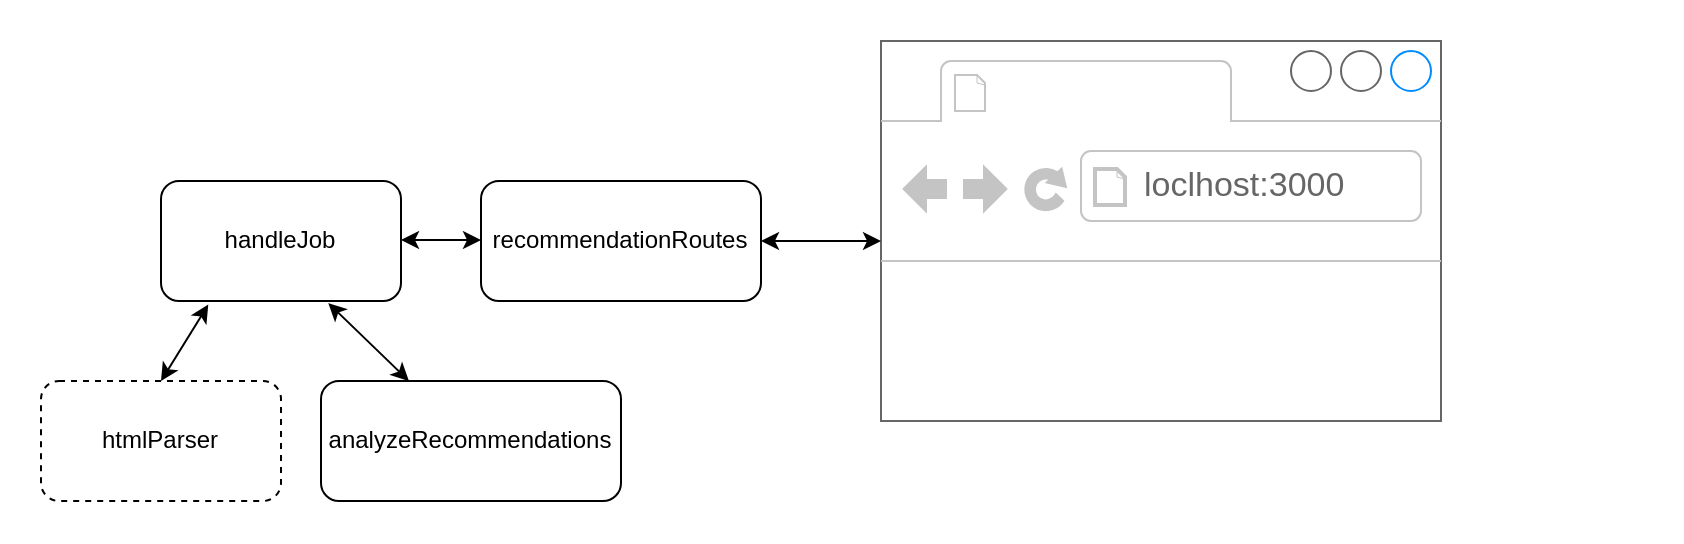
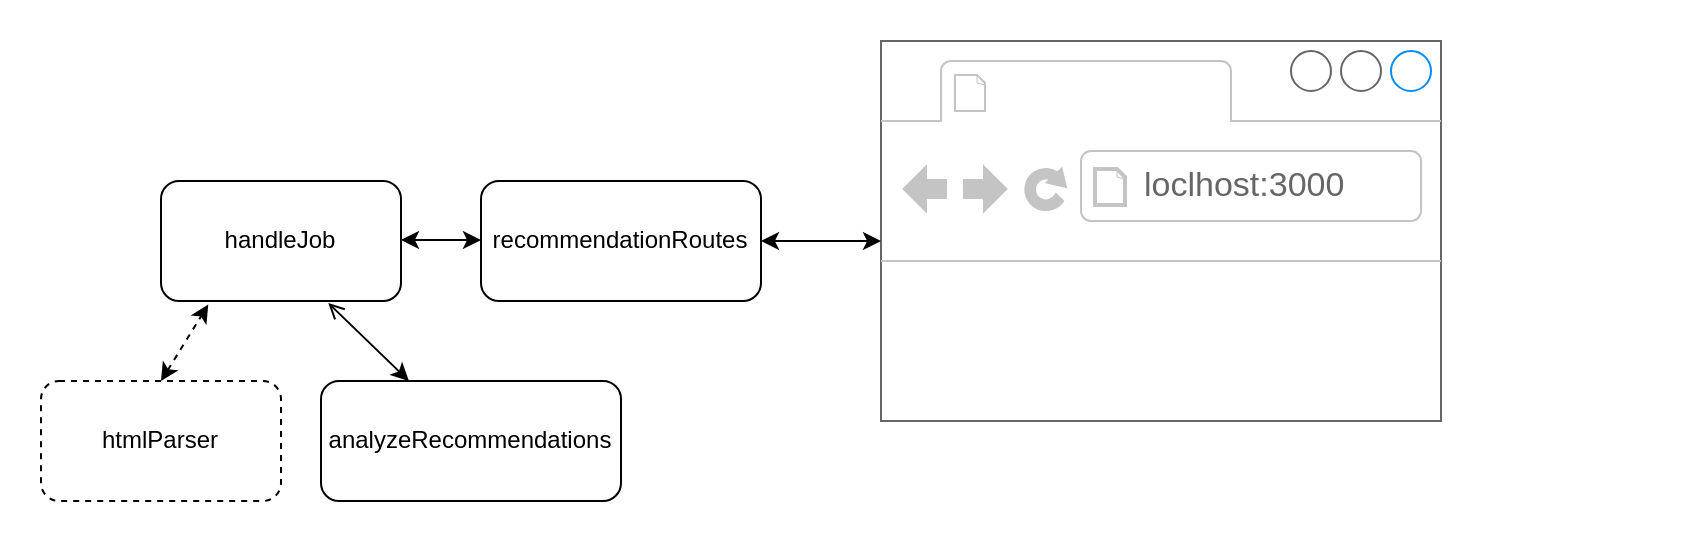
edge "handleJob" -- "analyzeRecommendations": arrowhead classic -> open
edge "handleJob" -- "htmlParser": style solid -> dashed
